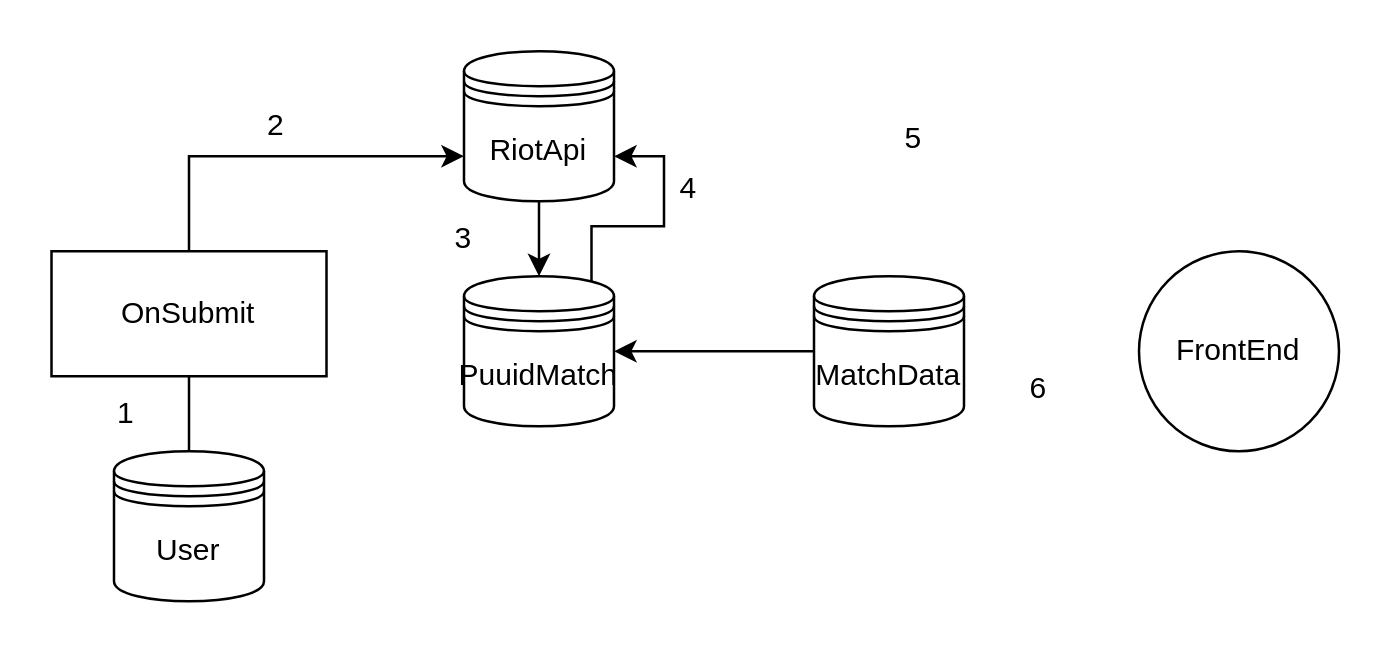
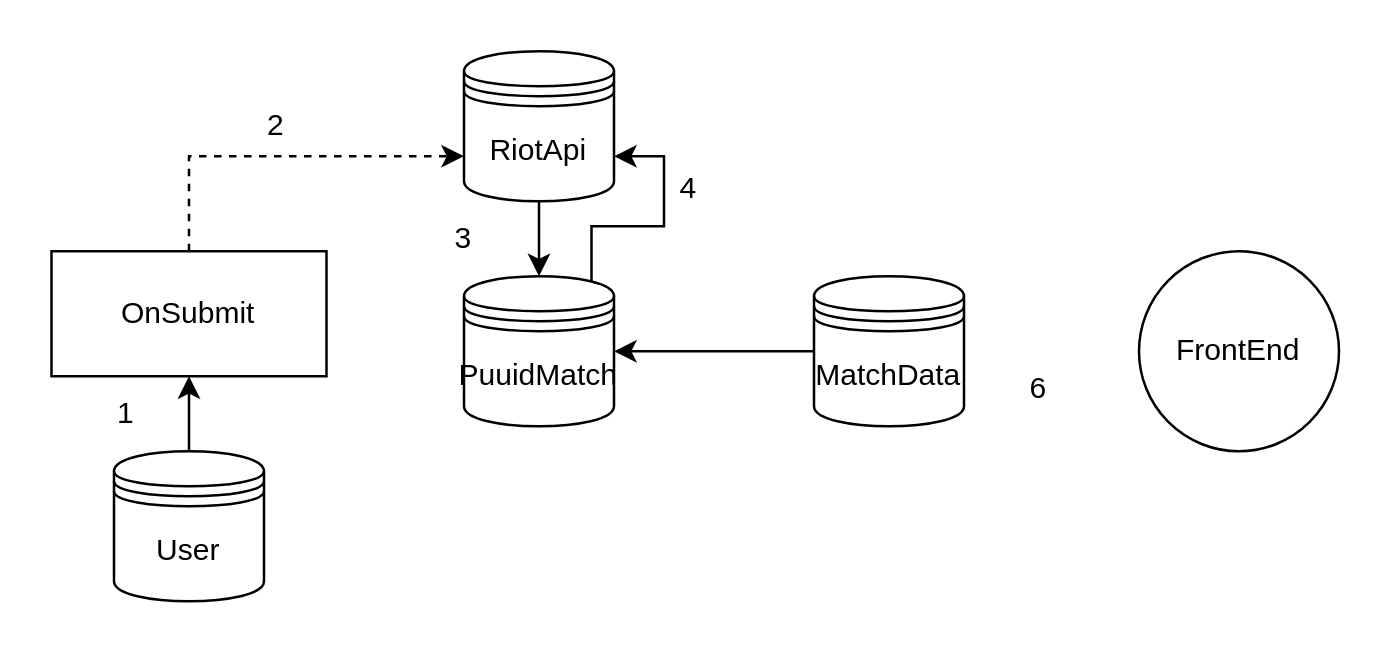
node "5": removed
edge "OnSubmit" -> "RiotApi": style solid -> dashed
edge "OnSubmit" -- "User": arrowhead none -> classic
